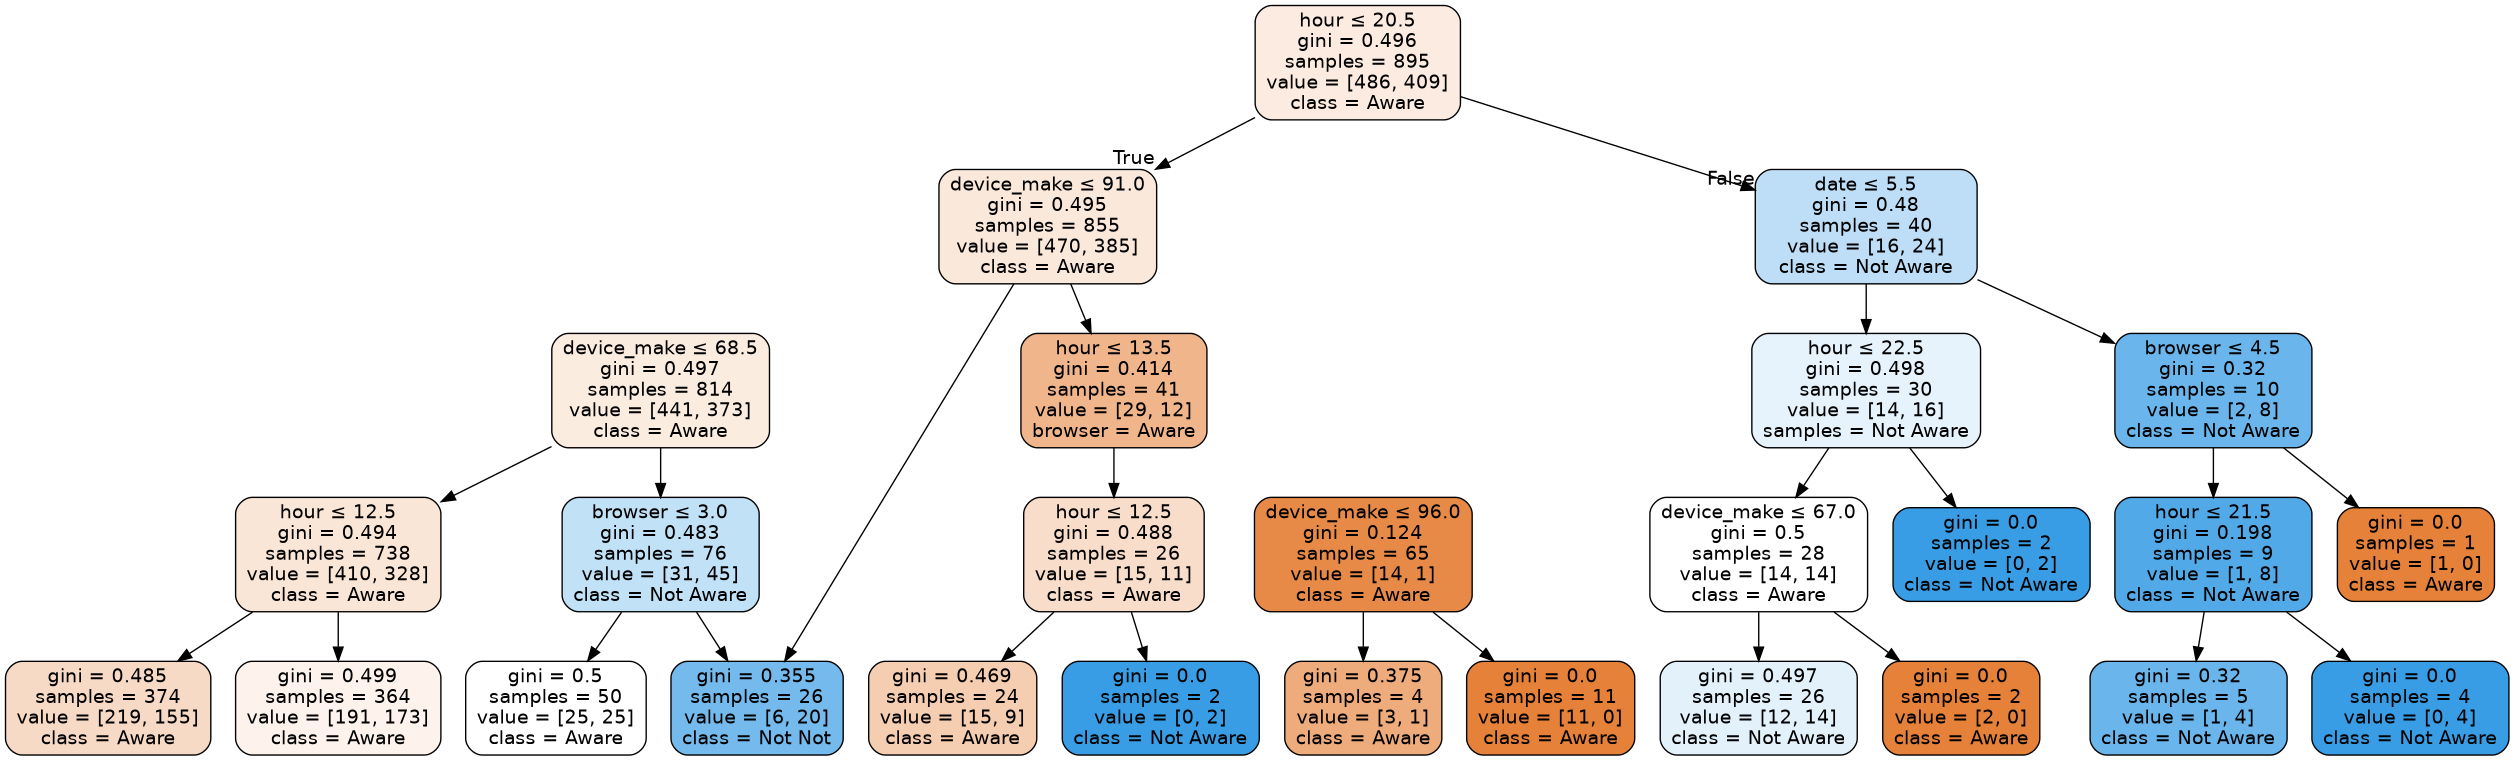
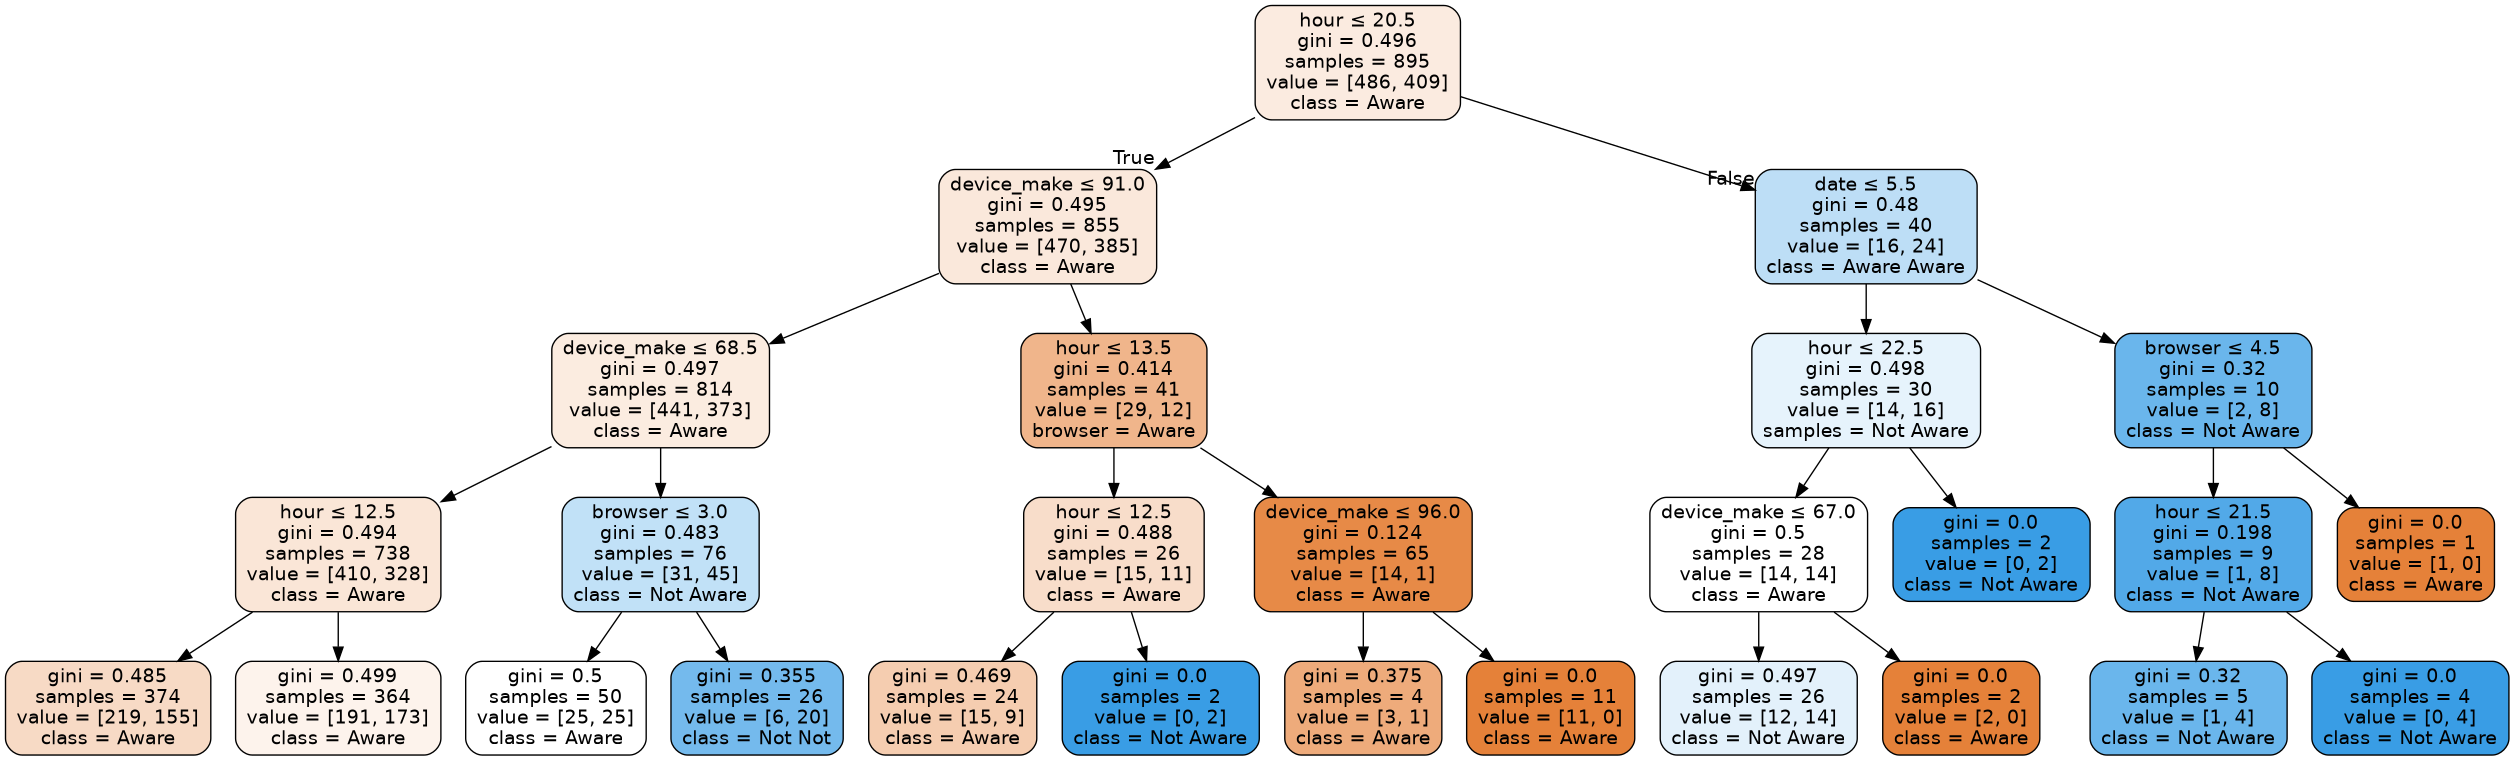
node "date ≤ 5.5": text "class = Not Aware" -> "class = Aware Aware"
edge "device_make ≤ 91.0" -> "gini = 0.355": now "device_make ≤ 91.0" -> "device_make ≤ 68.5"
edge "hour ≤ 13.5" -> "device_make ≤ 96.0": added
